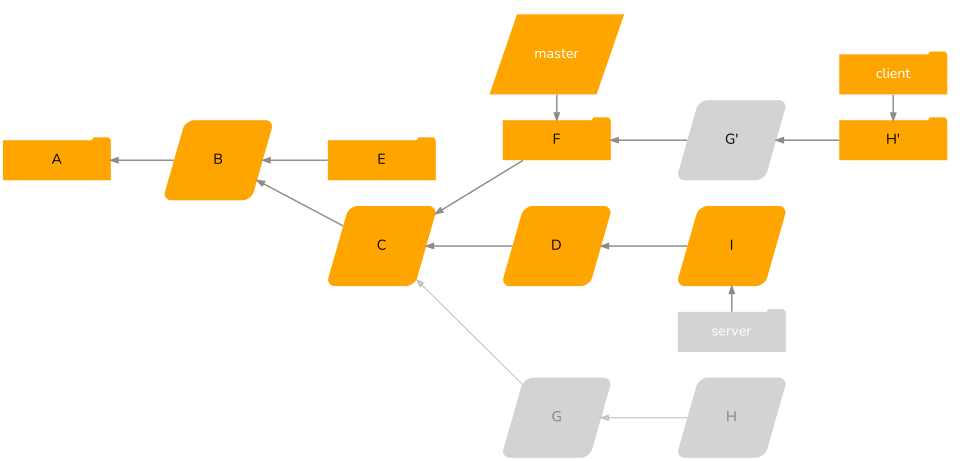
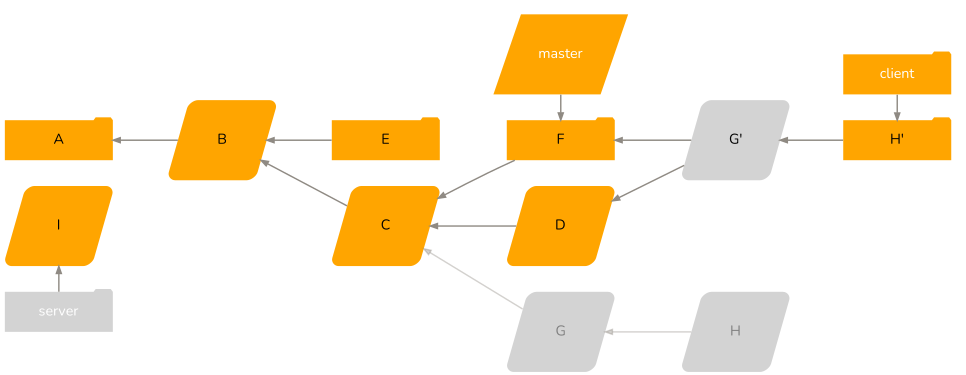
edge "I" -> "D": now "G'" -> "D"
